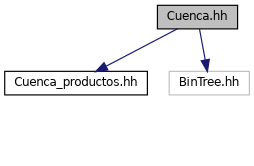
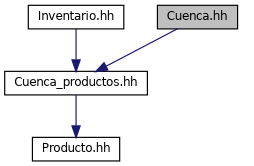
node "Inventario.hh": added
node "BinTree.hh": removed
node "Producto.hh": added
